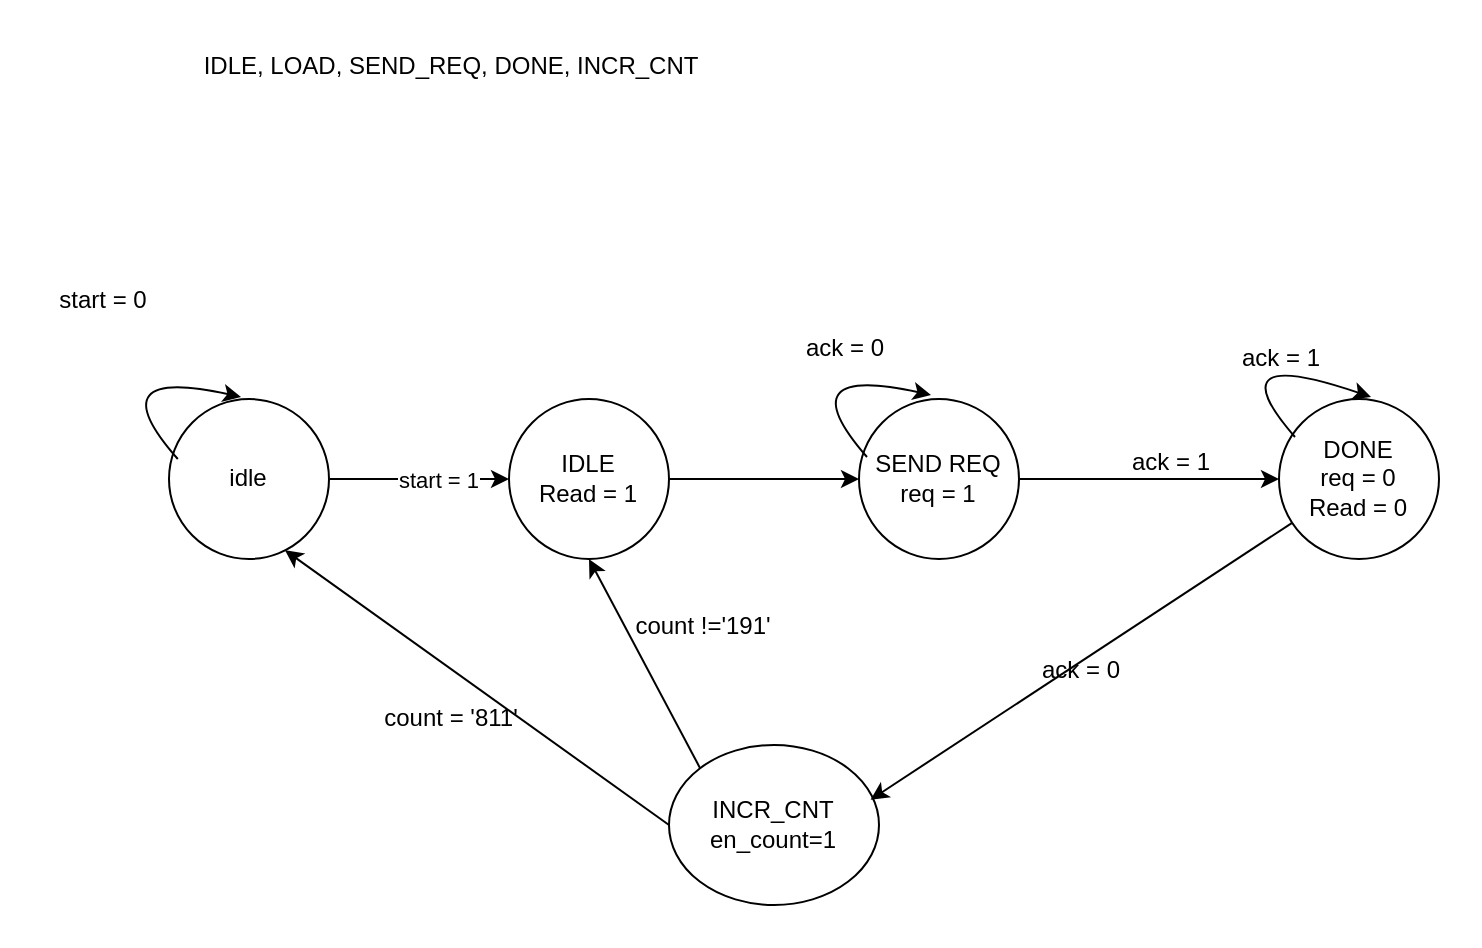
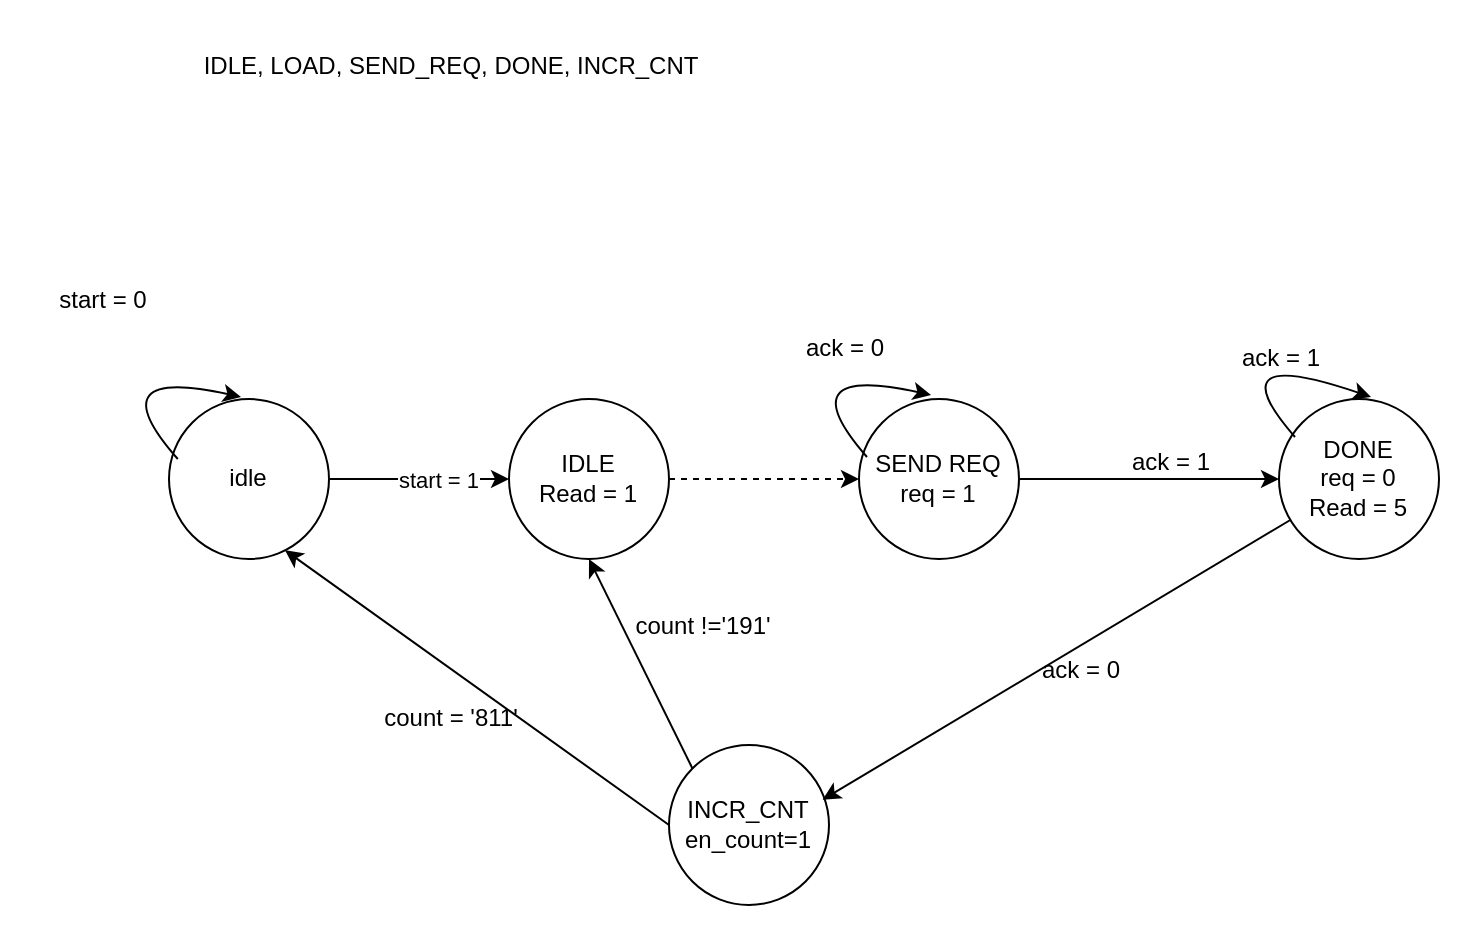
edge "IDLE Read = 1" -> "SEND REQ req = 1": style solid -> dashed
node "DONE req = 0 Read = 0": label "DONE req = 0 Read = 0" -> "DONE req = 0 Read = 5"
node "INCR_CNT en_count=1": size 210x160 -> 160x160
